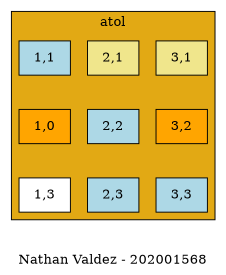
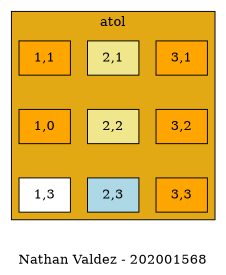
node "1,1": fillcolor lightblue -> orange
node "3,1": fillcolor khaki -> orange
node "2,2": fillcolor lightblue -> khaki
node "3,3": fillcolor lightblue -> orange
